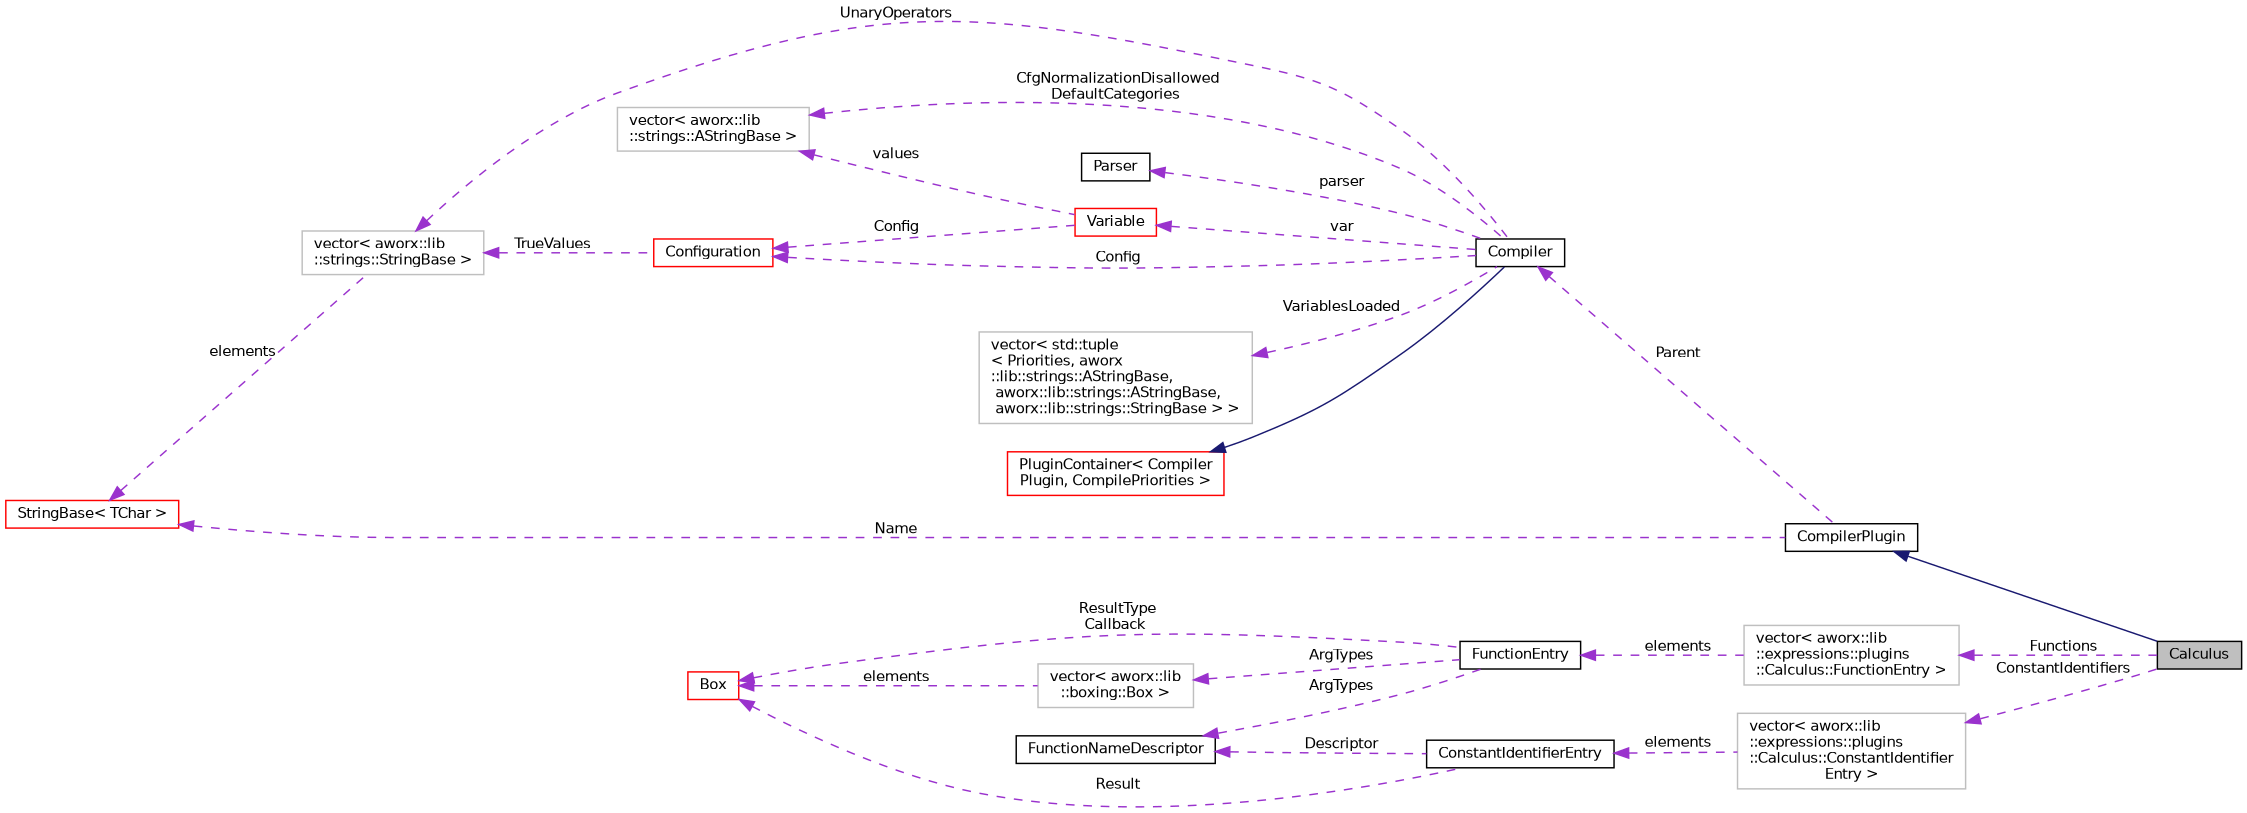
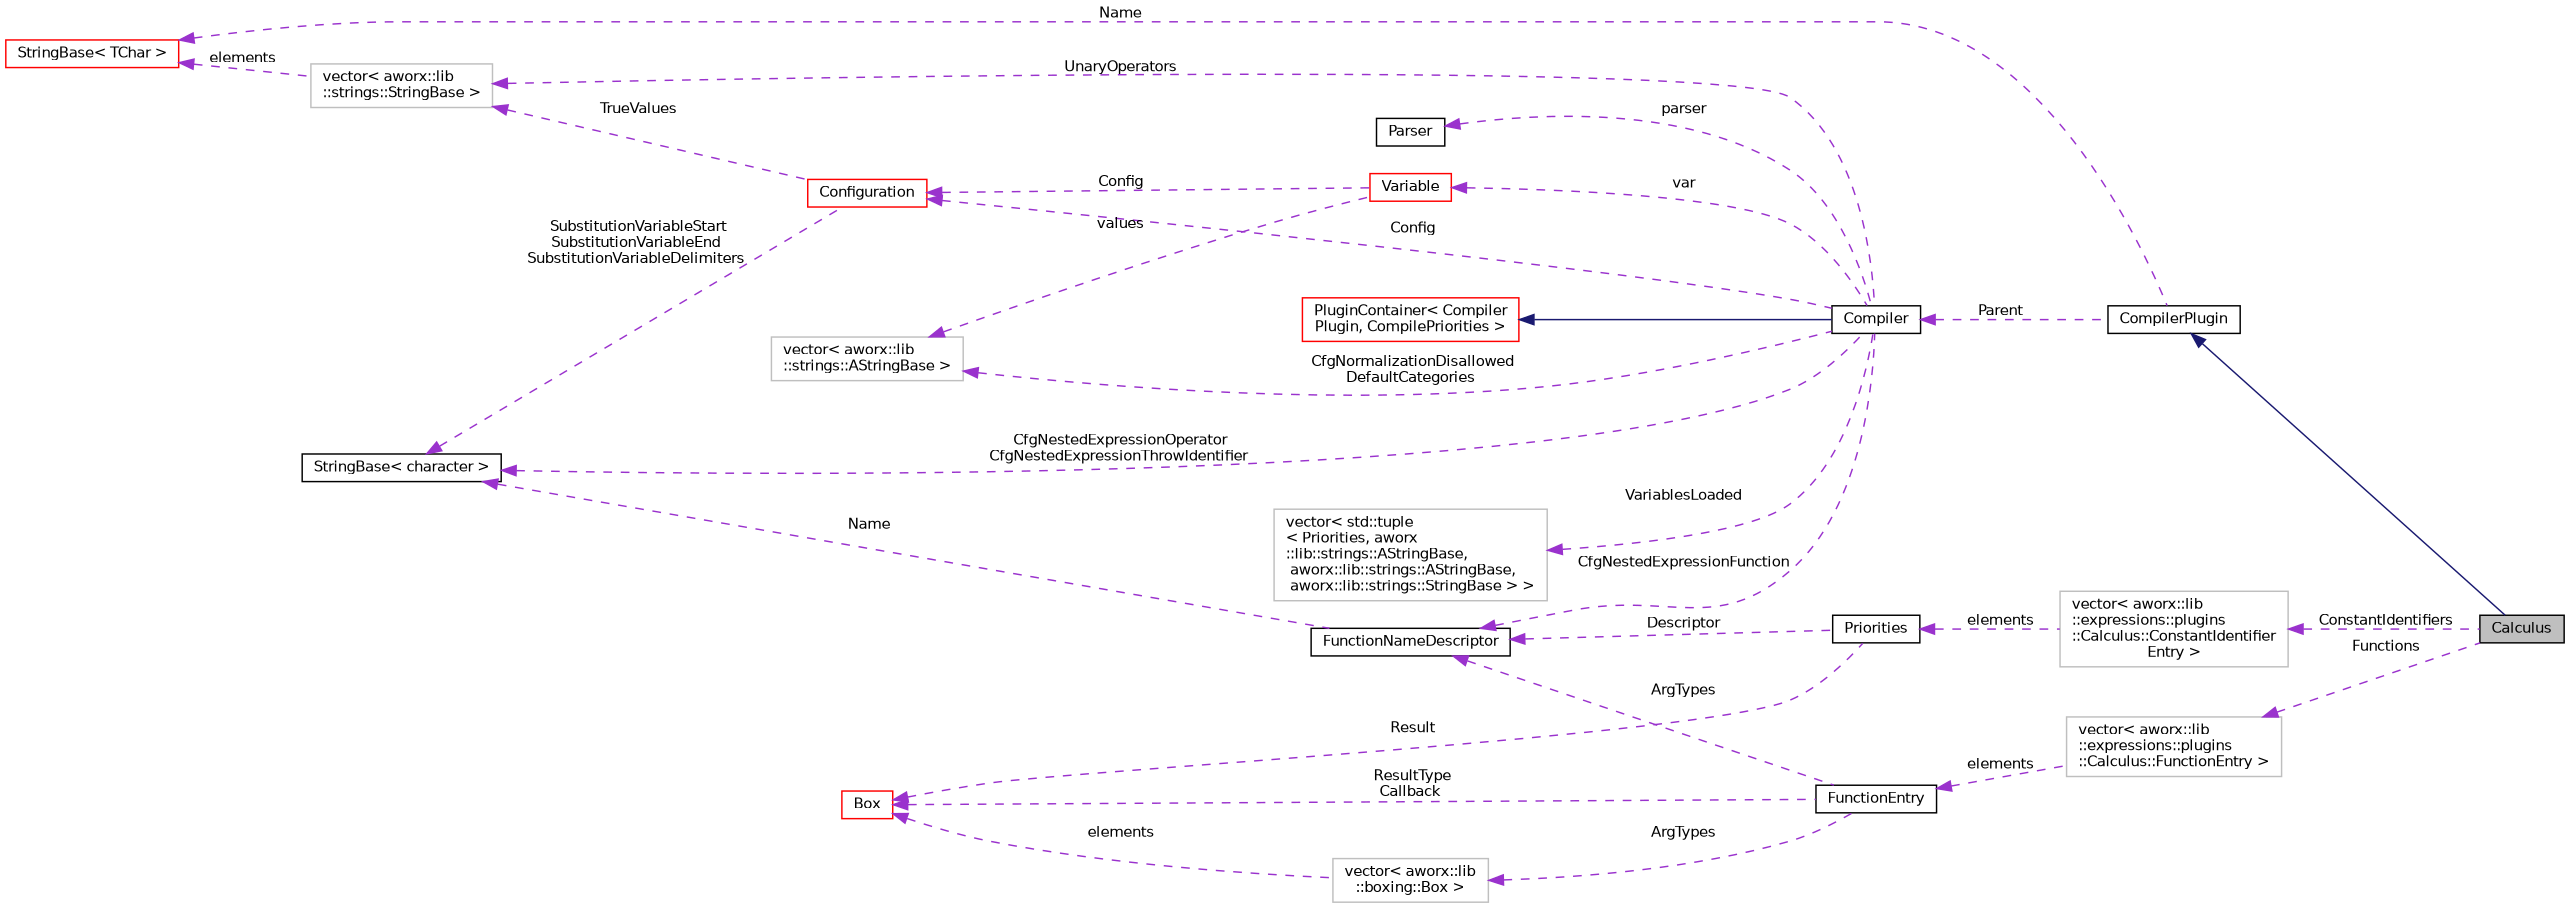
node "StringBase< character >": added
edge "Compiler" -> "FunctionNameDescriptor": added, label "CfgNestedExpressionFunction"
node "ConstantIdentifierEntry": label "ConstantIdentifierEntry" -> "Priorities"
